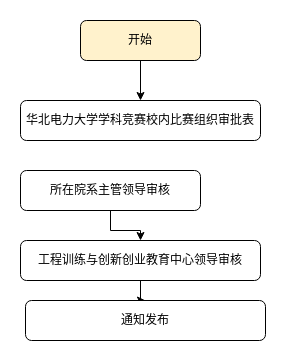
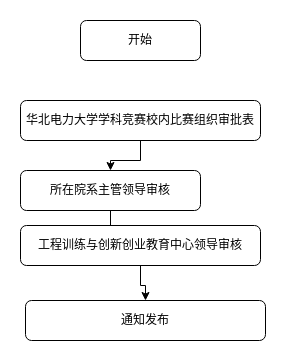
node "开始": fillcolor #fff2cc -> #ffffff
edge "开始" -> "华北电力大学学科竞赛校内比赛组织审批表": removed
edge "华北电力大学学科竞赛校内比赛组织审批表" -> "所在院系主管领导审核": added
node "工程训练与创新创业教育中心领导审核": moved (141, 261) -> (141, 246)
